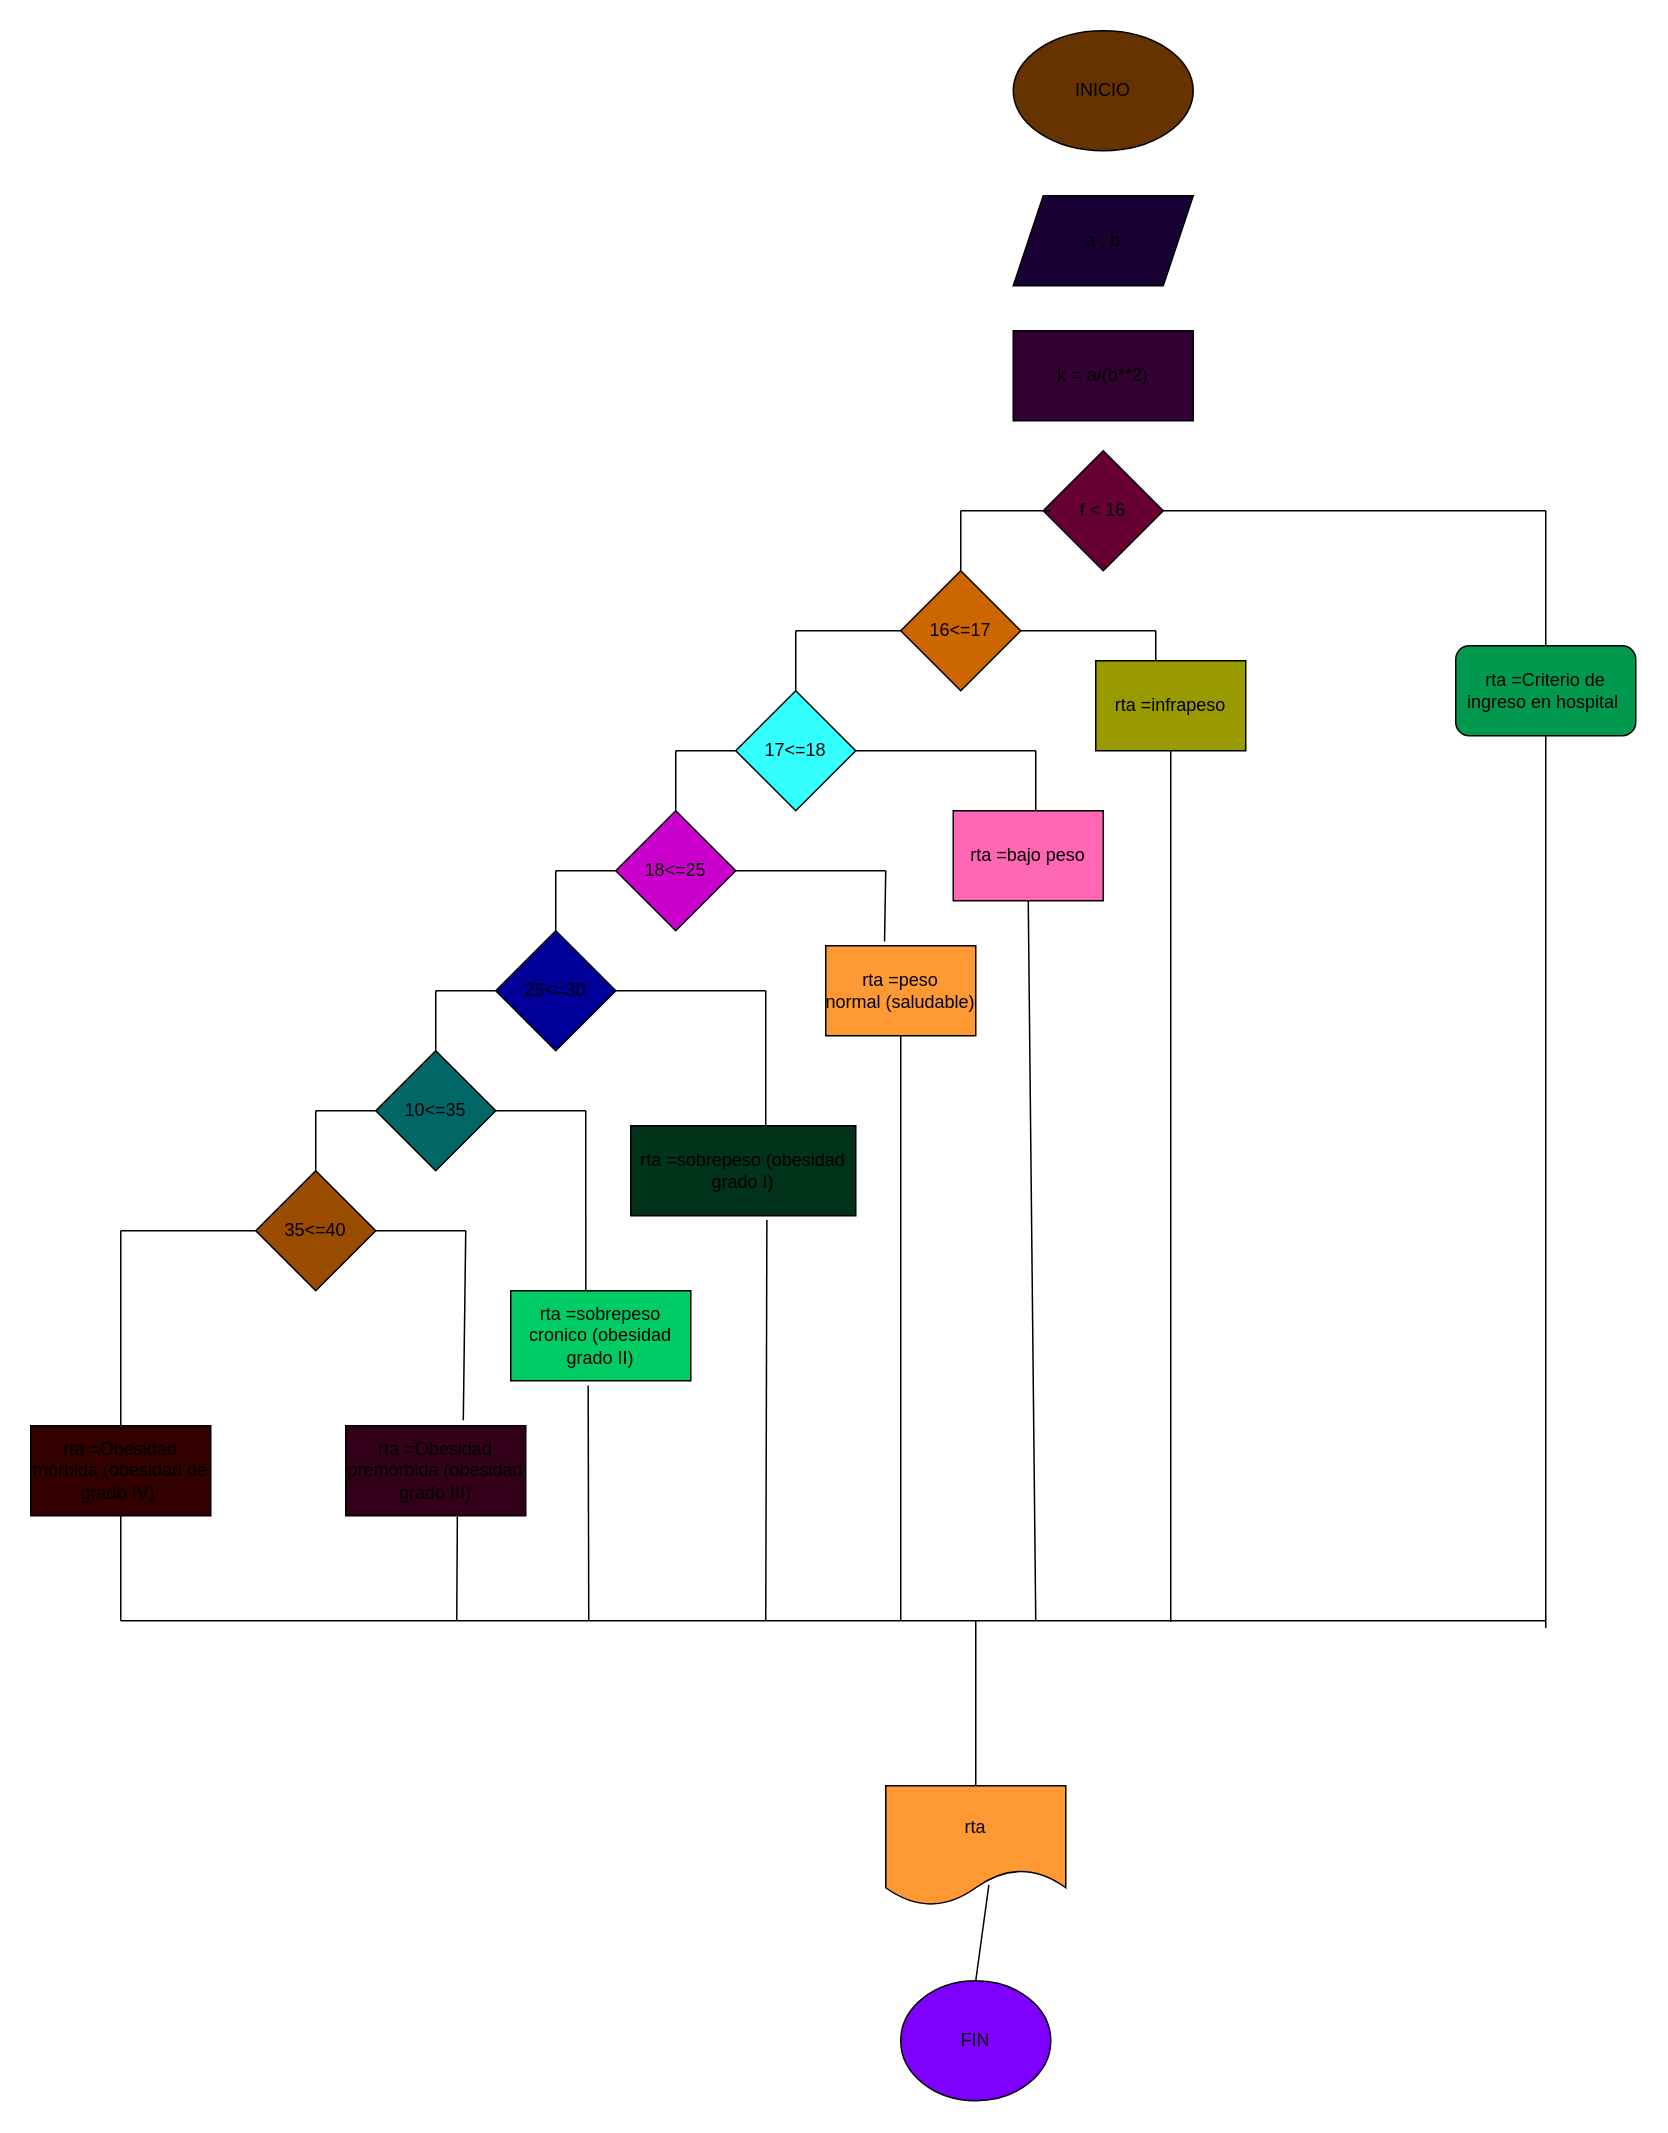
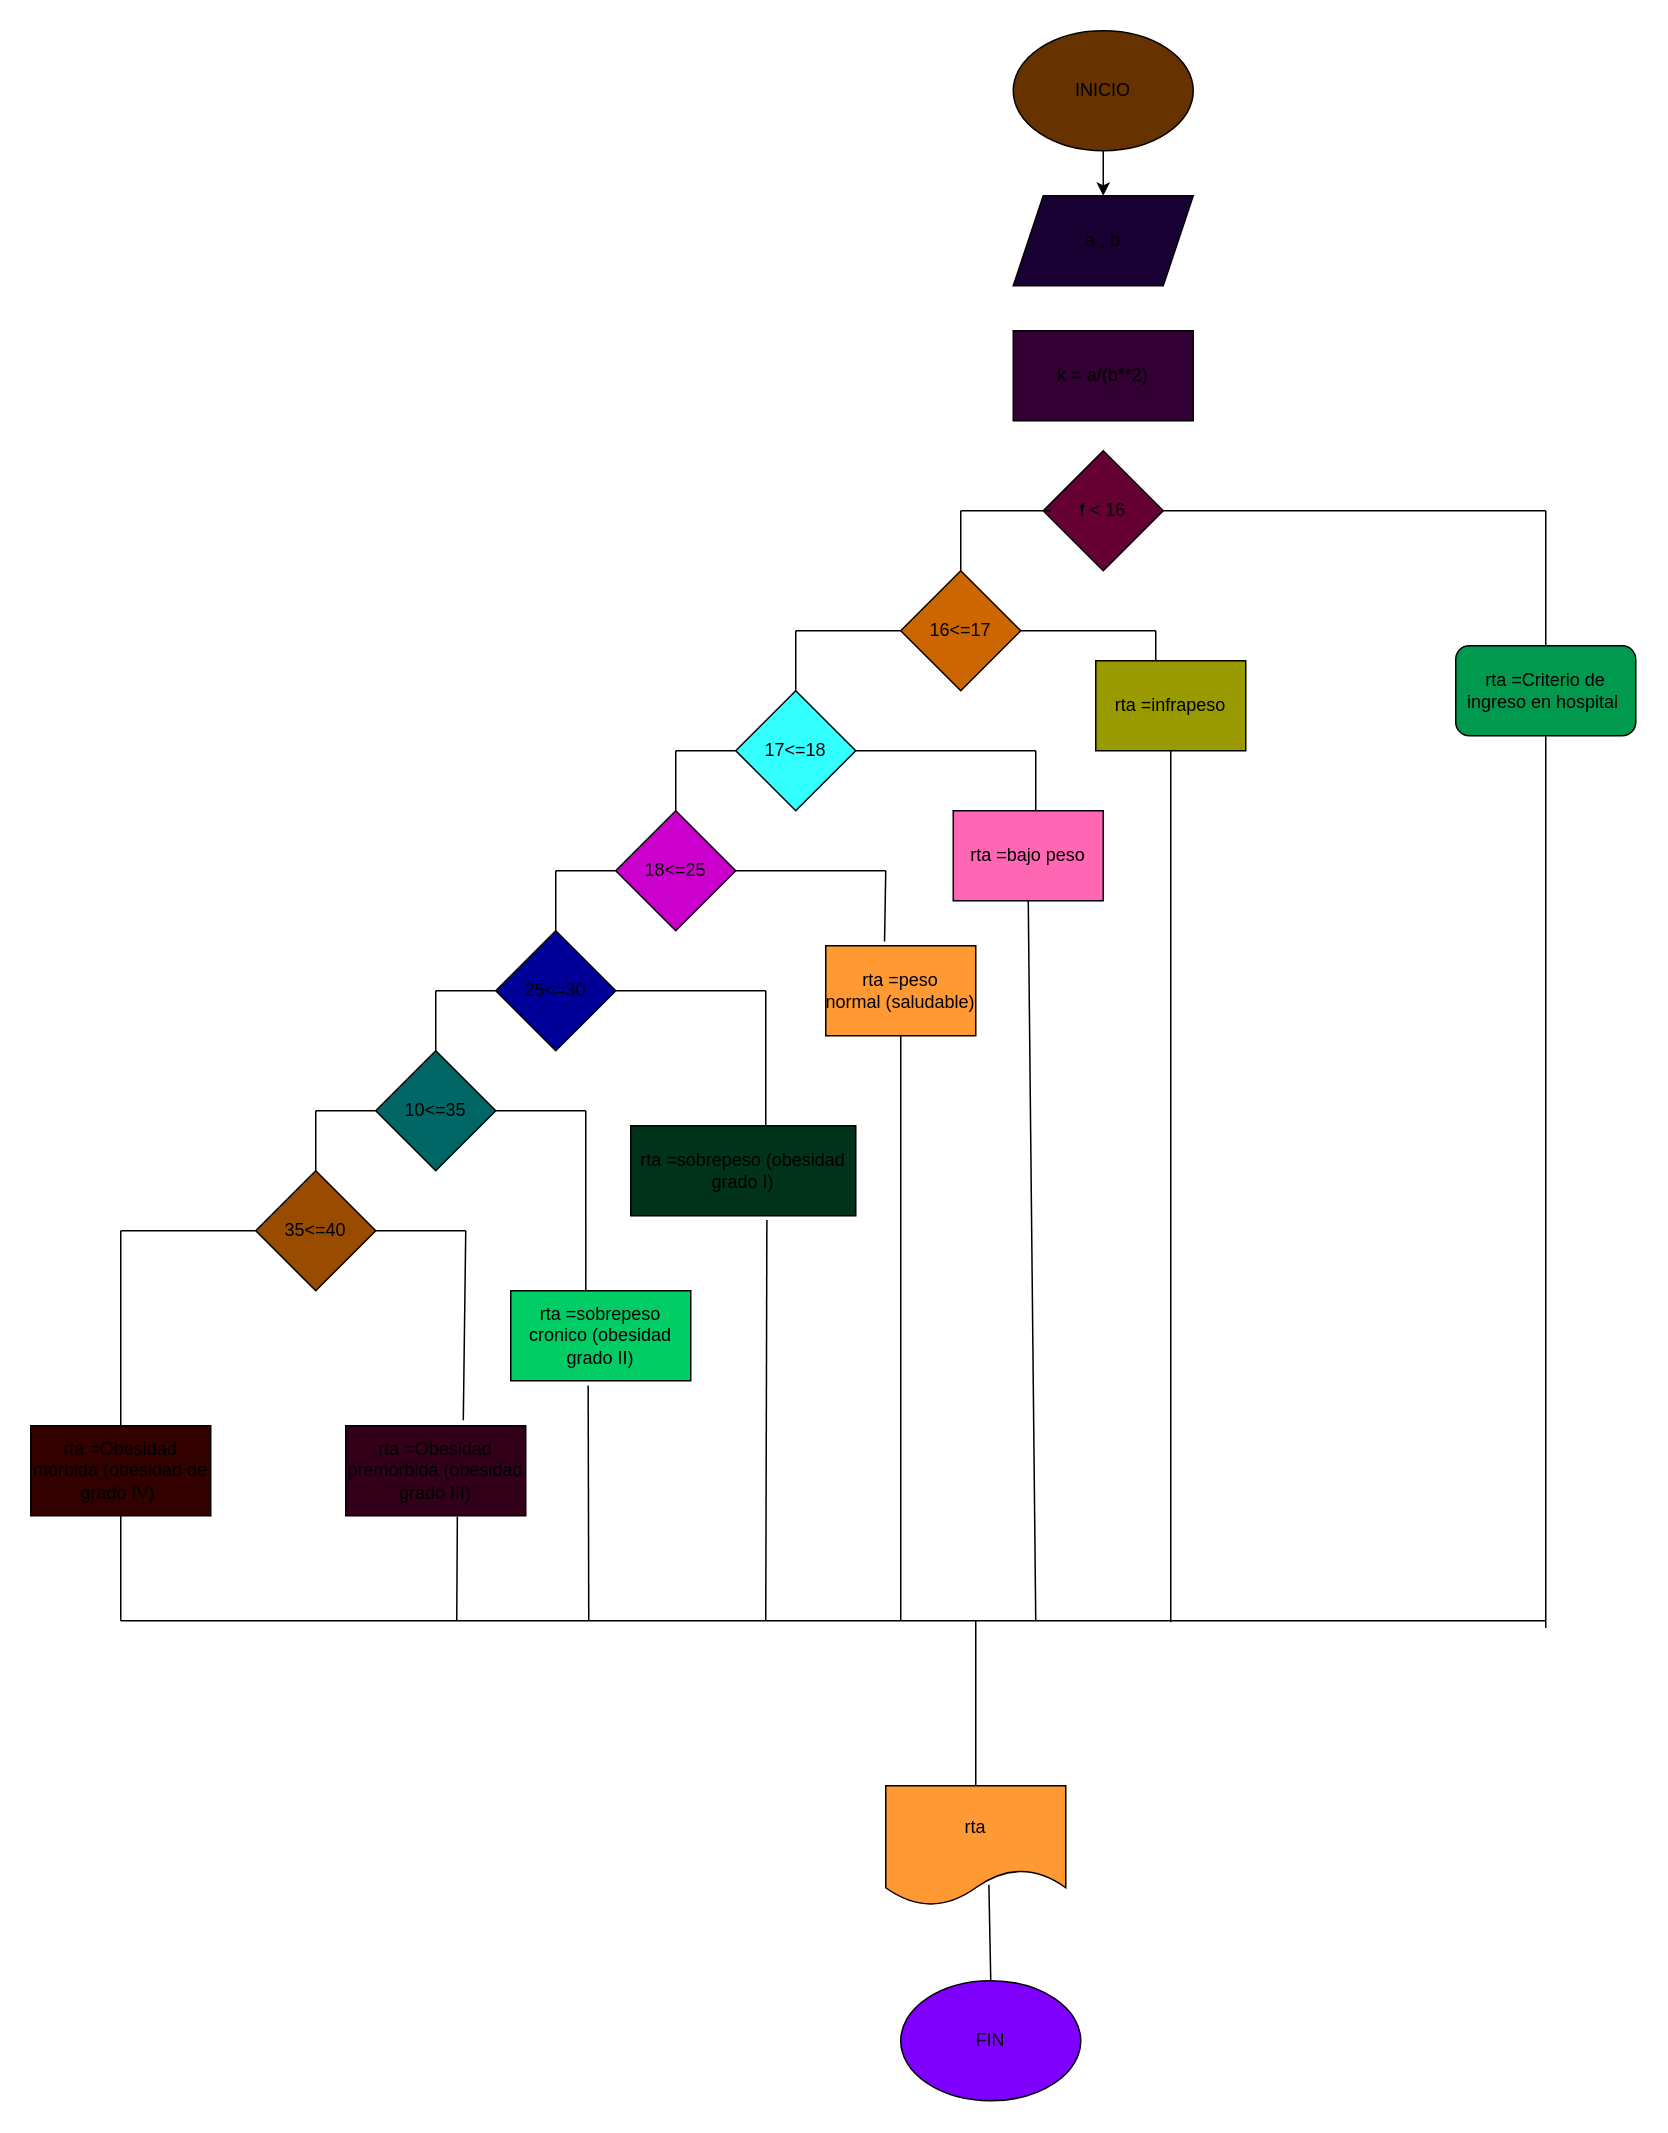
edge "INICIO" -> "a , b": added
node "FIN": size 150x120 -> 180x120
